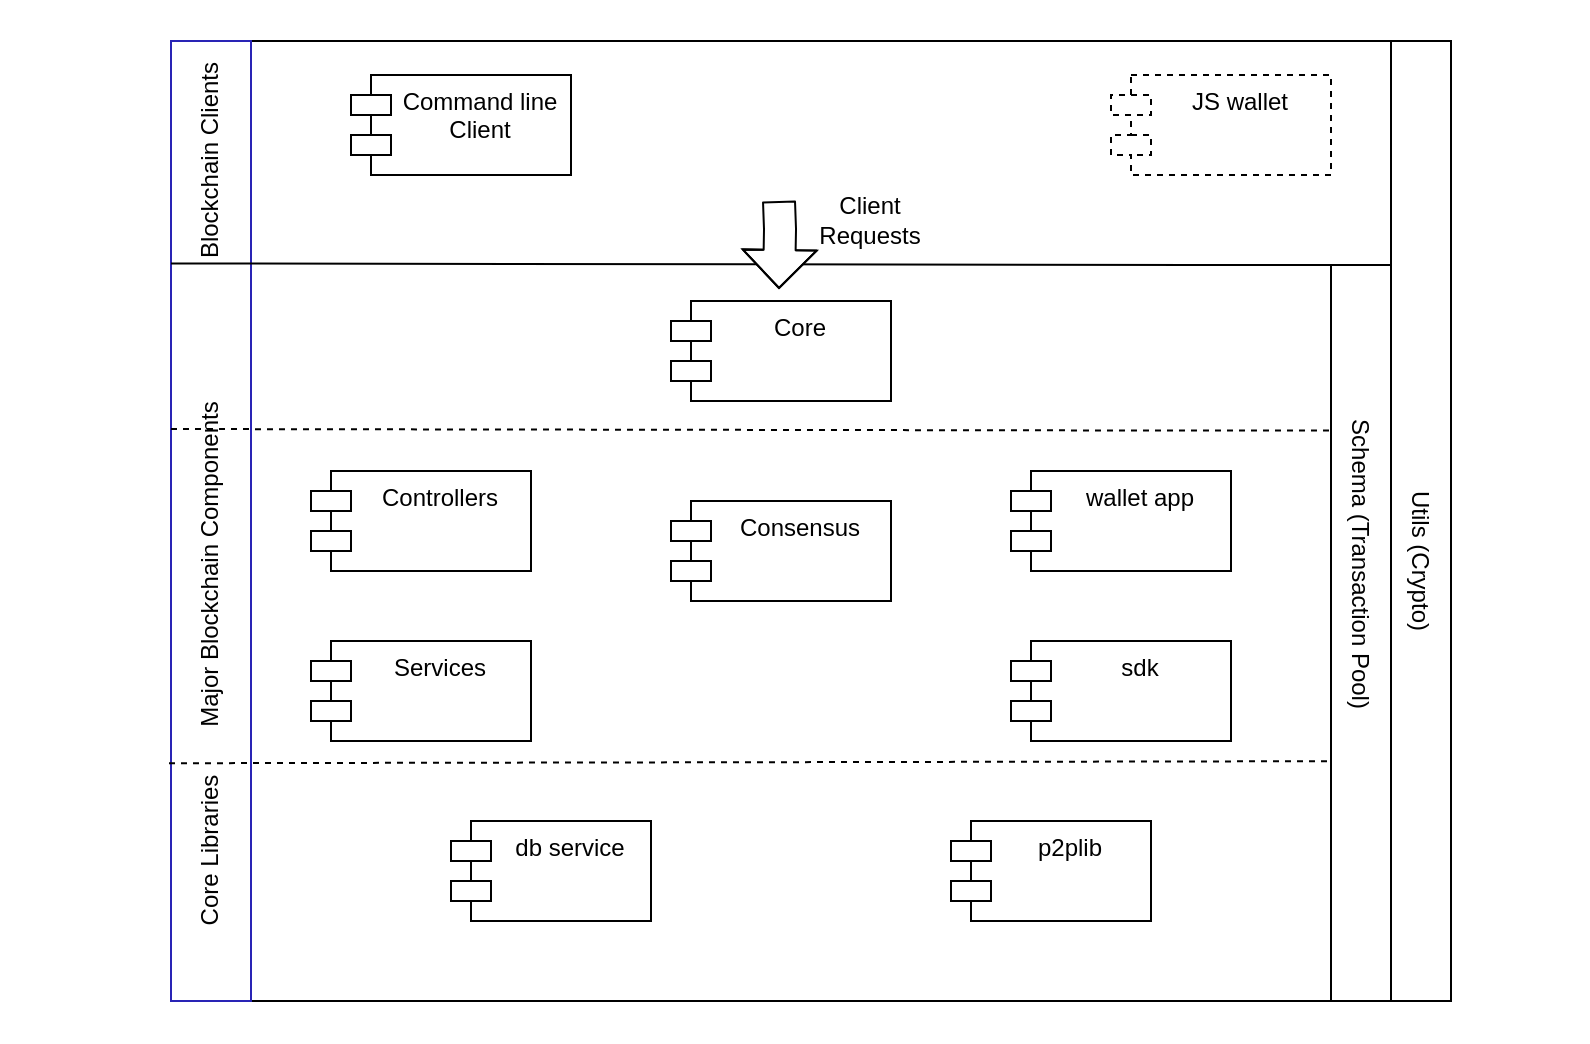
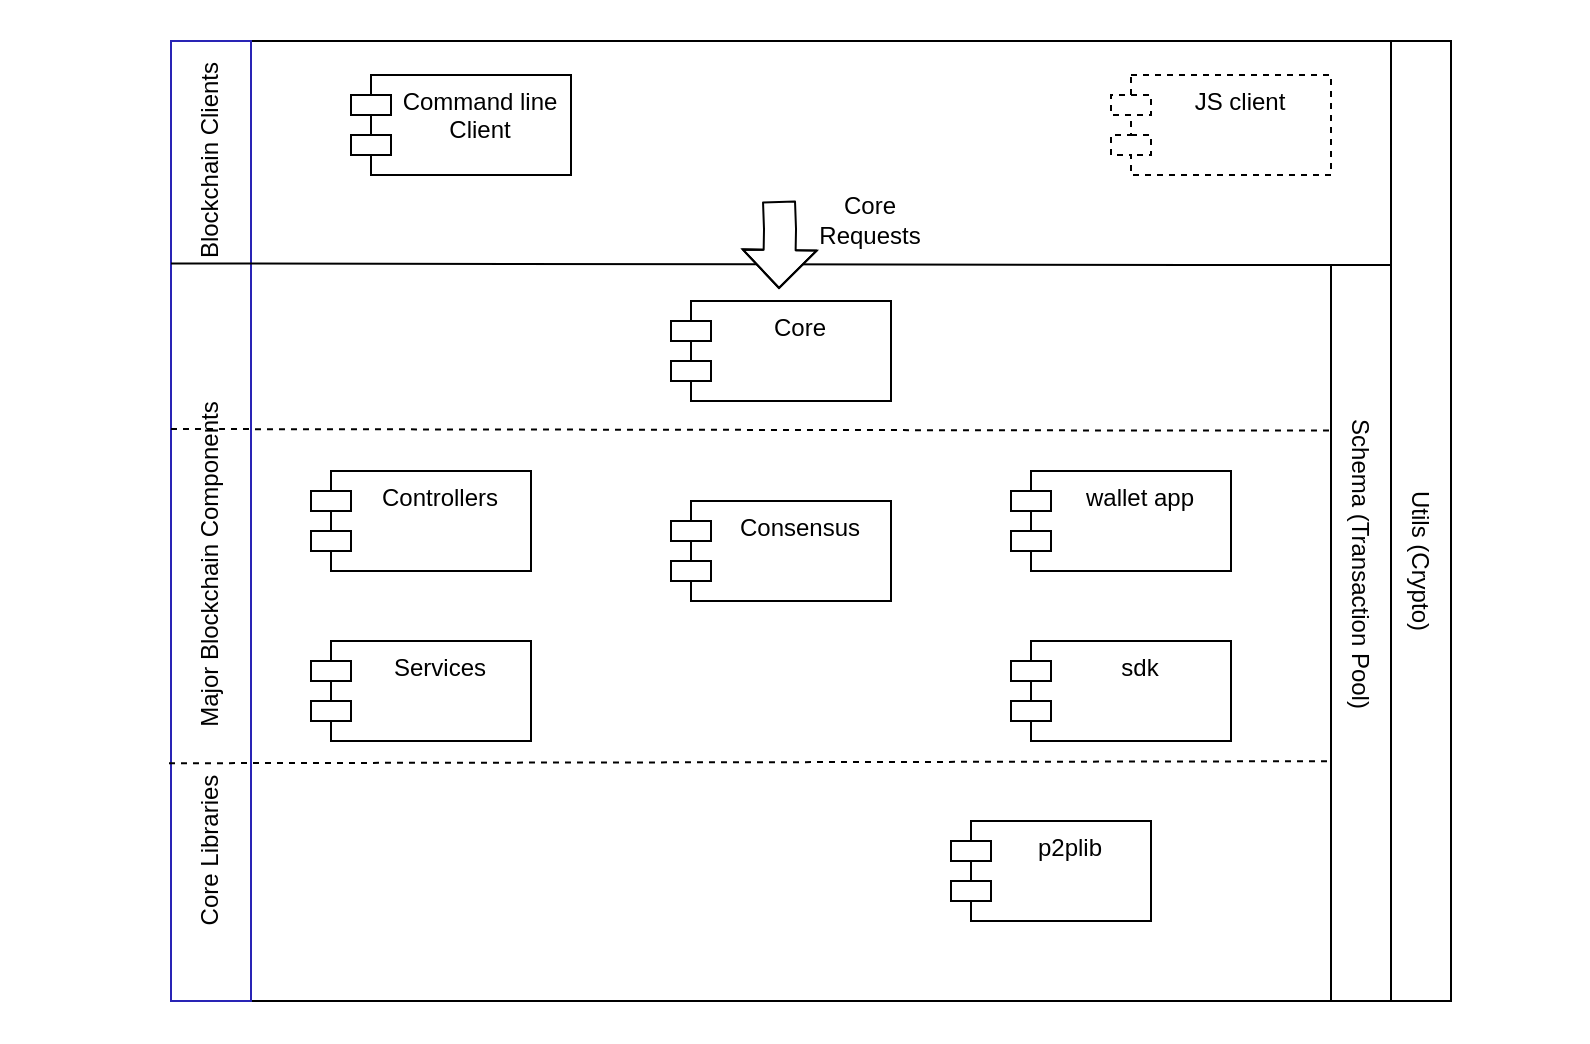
node "JS wallet": label "JS wallet" -> "JS client"
node "Client Requests": label "Client Requests" -> "Core Requests"
node "db service": removed
